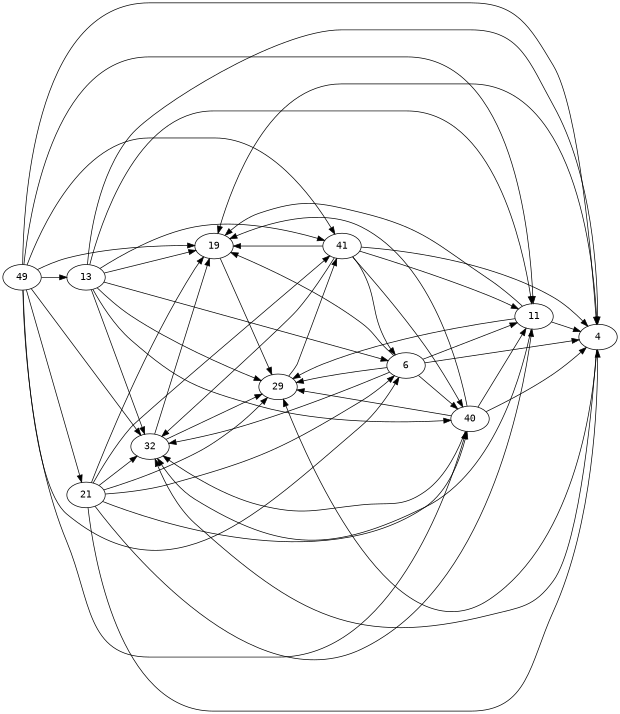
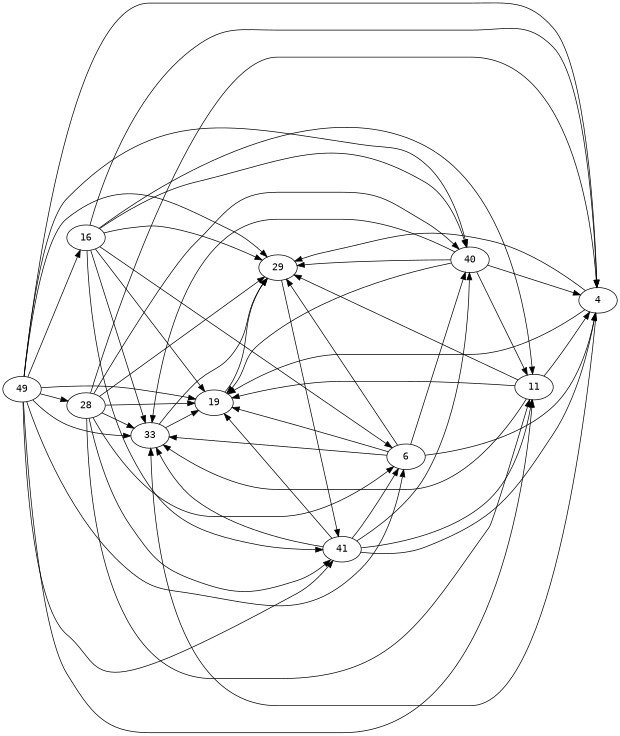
edge "49" -> "29": added
node "13": label "13" -> "16"
edge "6" -> "11": removed
node "32": label "32" -> "33"
node "21": label "21" -> "28"
